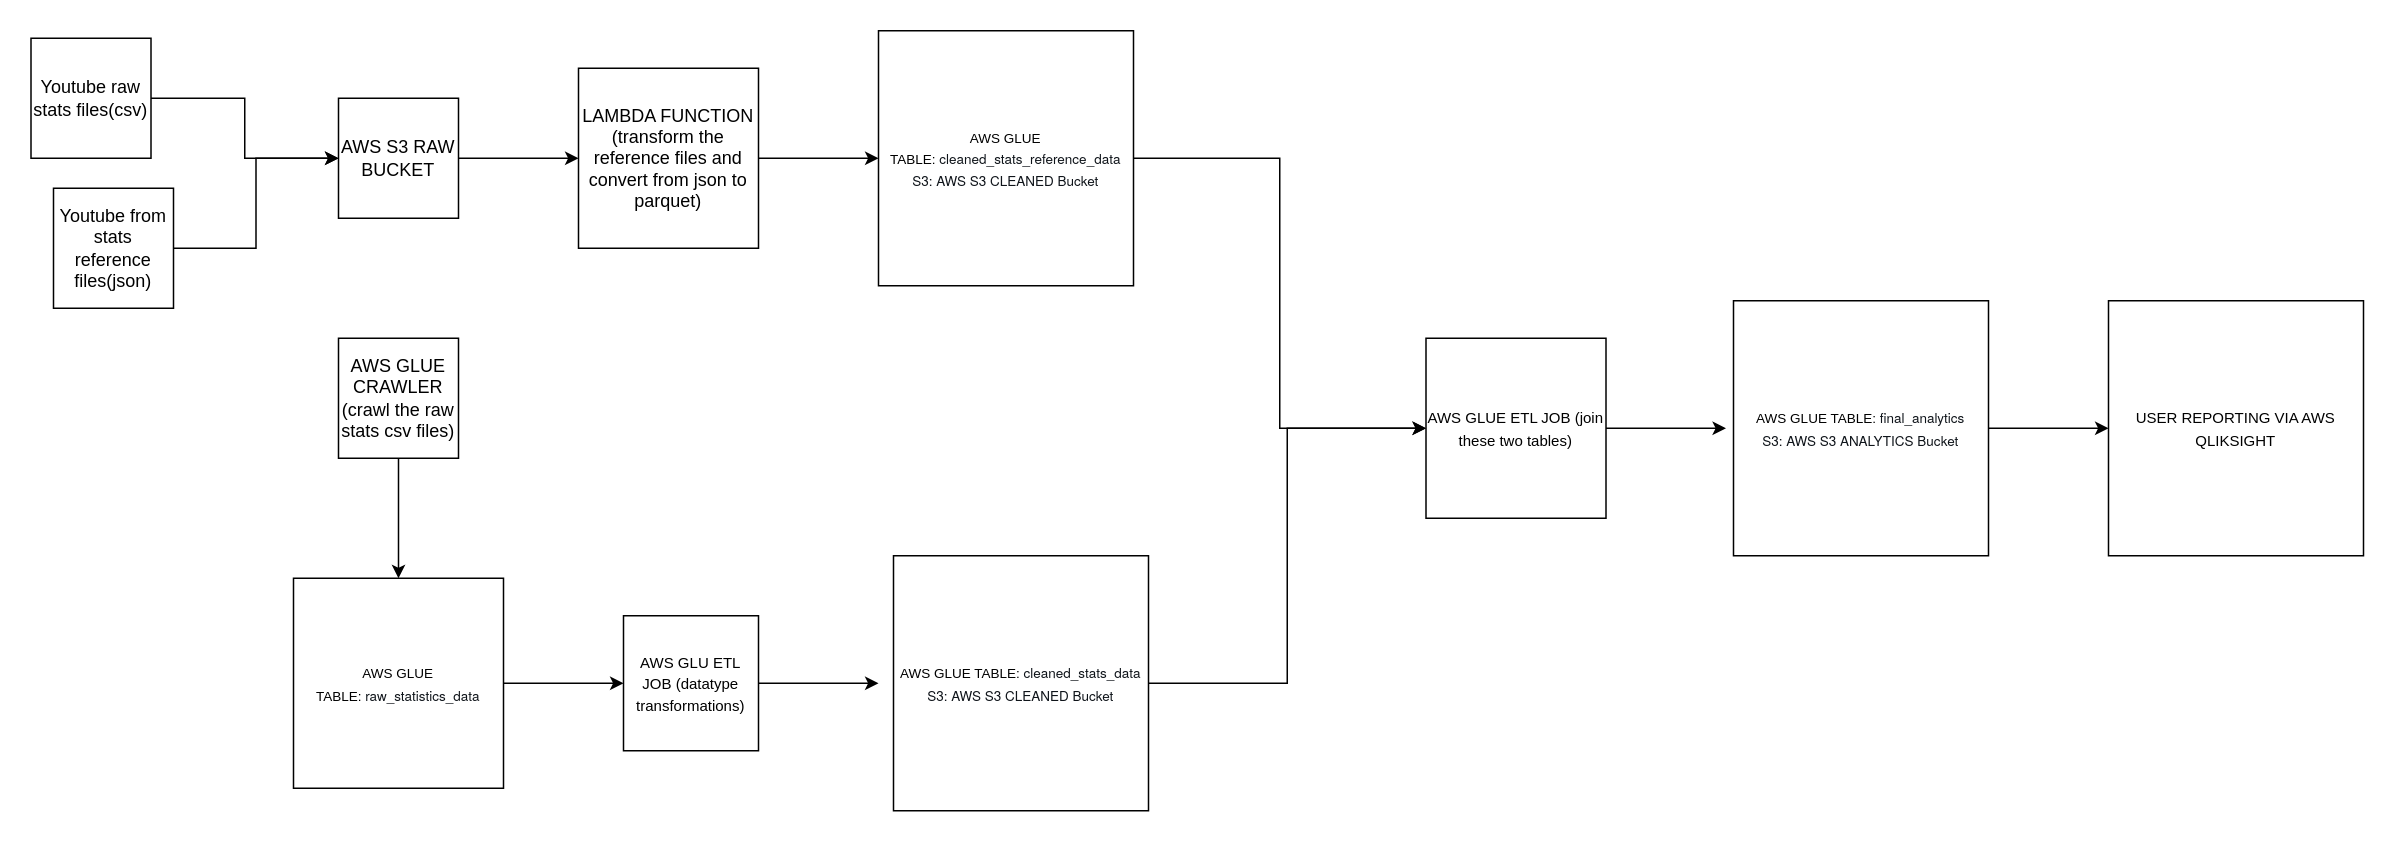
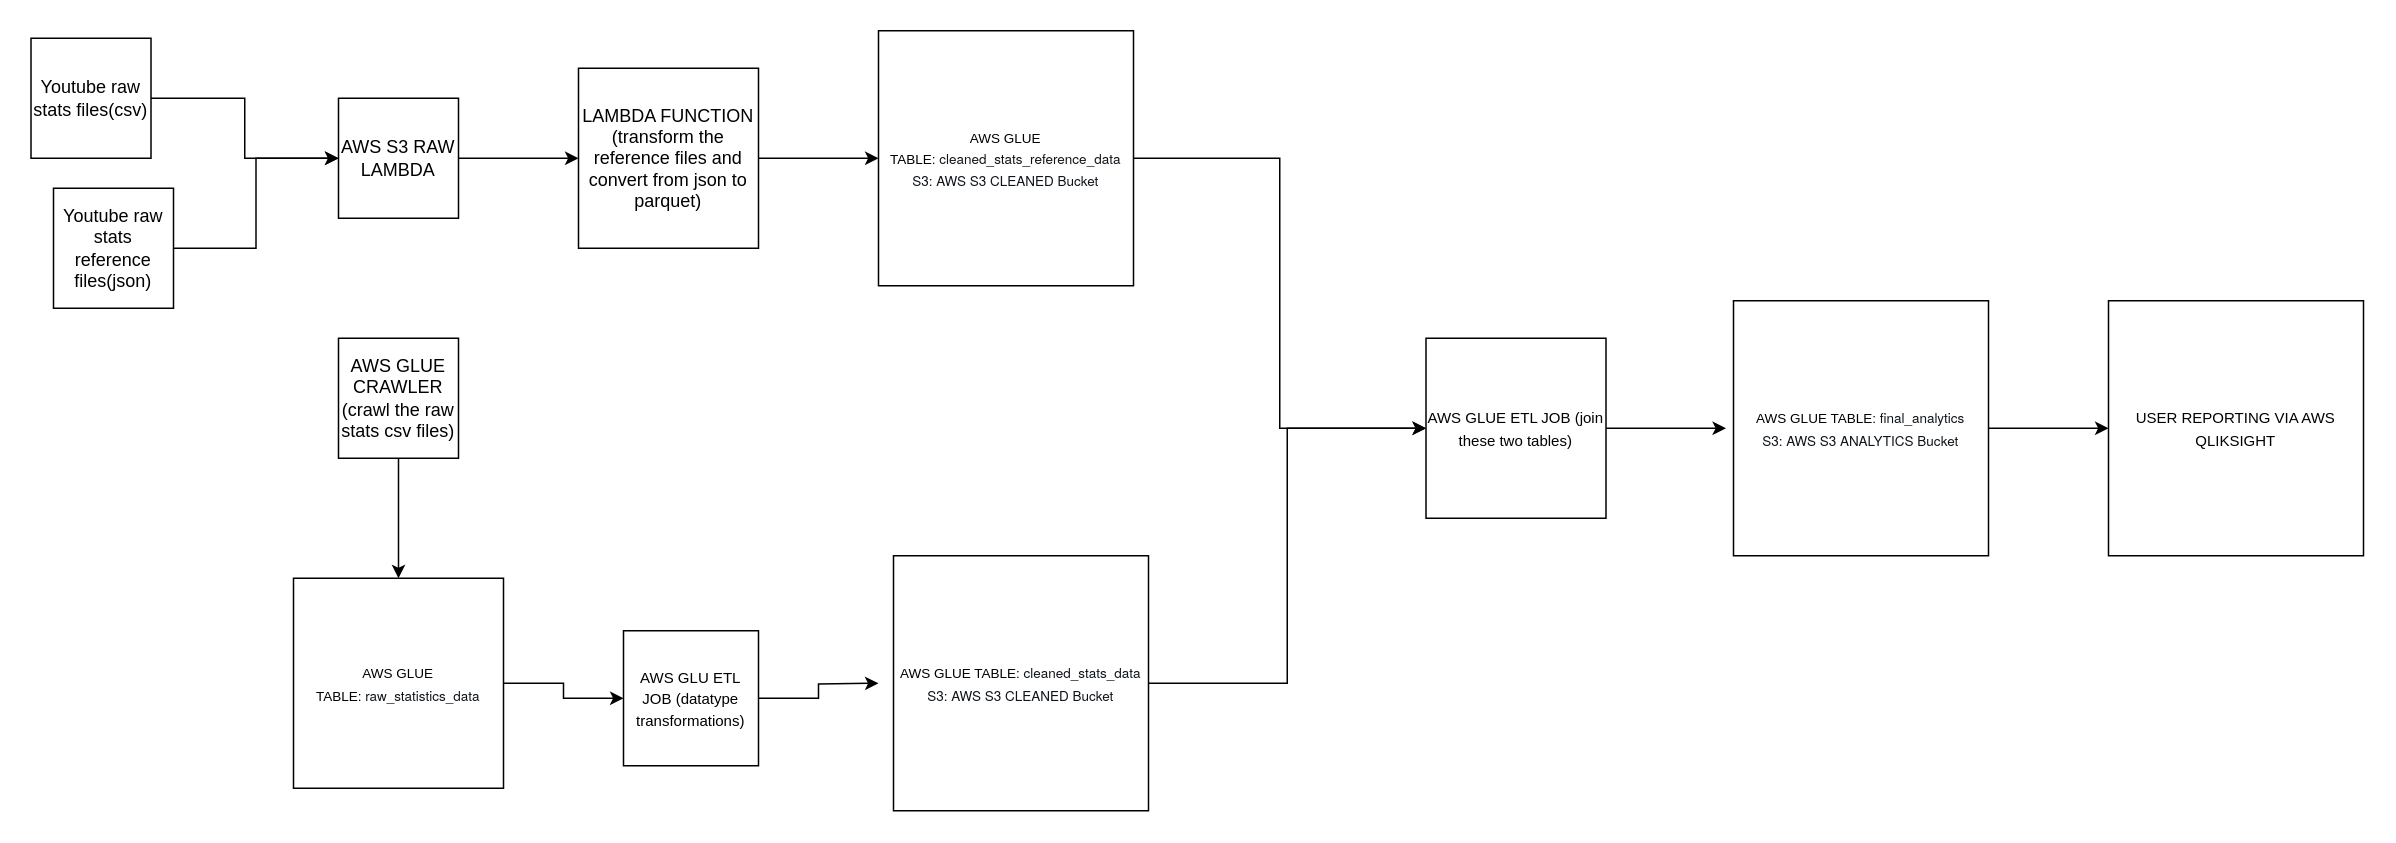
node "AWS S3 RAW BUCKET": label "AWS S3 RAW BUCKET" -> "AWS S3 RAW LAMBDA"
node "Youtube from stats reference files(json)": label "Youtube from stats reference files(json)" -> "Youtube raw stats reference files(json)"
node "AWS GLU ETL JOB (datatype transformations)": moved (691, 683) -> (691, 698)
